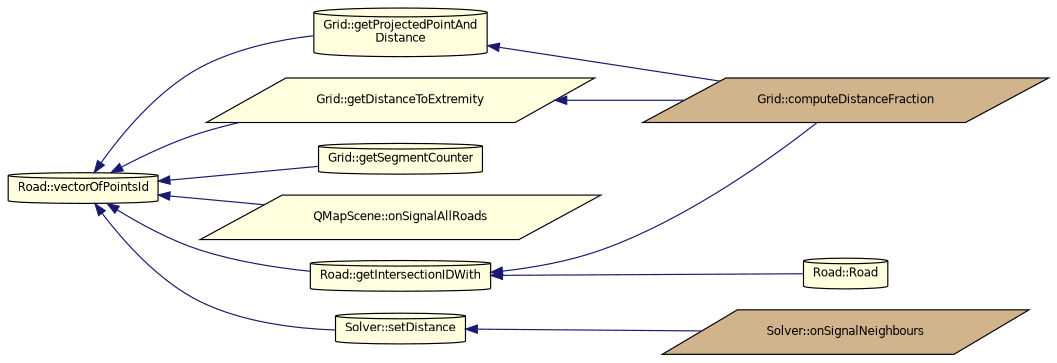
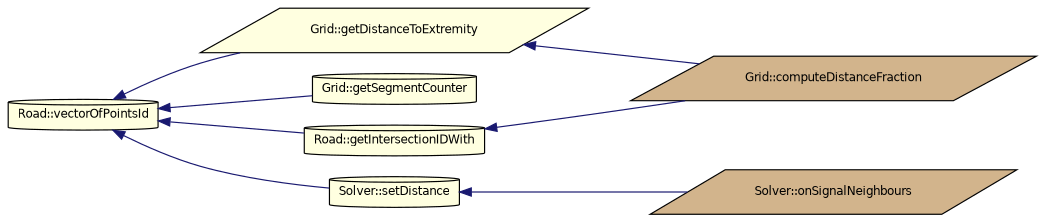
node "Grid::getProjectedPointAnd Distance": removed
node "QMapScene::onSignalAllRoads": removed
node "Road::Road": removed
